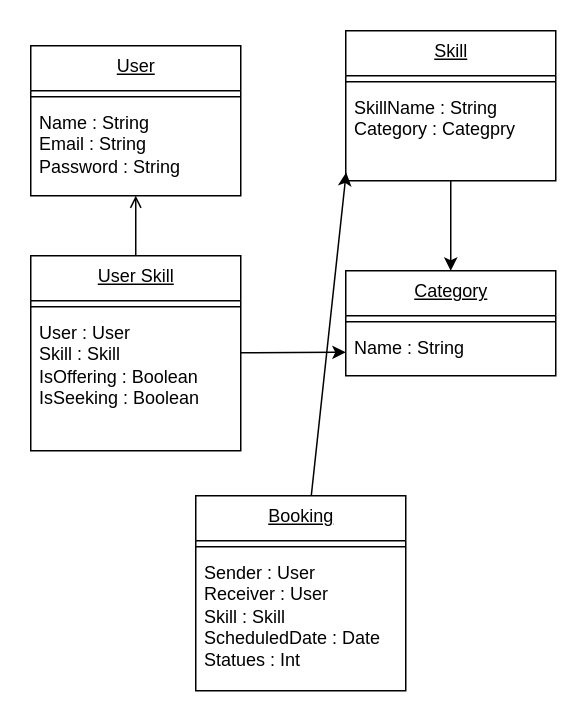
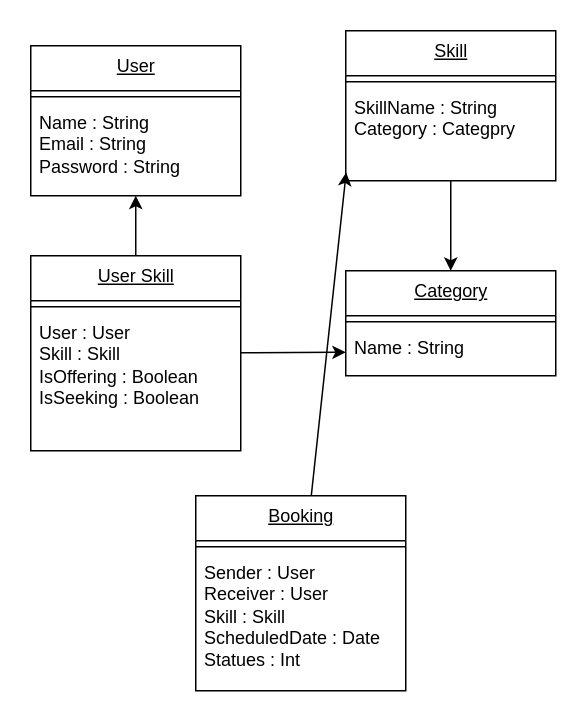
edge "User Skill" -> "Name : String Email : String Password : String": arrowhead open -> classic
